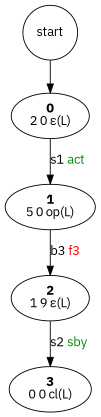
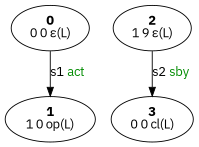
node "start": removed
node "0": text "2 0 ε(L)" -> "0 0 ε(L)"
node "1": text "5 0 op(L)" -> "1 0 op(L)"
edge "1" -> "2": removed, label "b3 f3"
